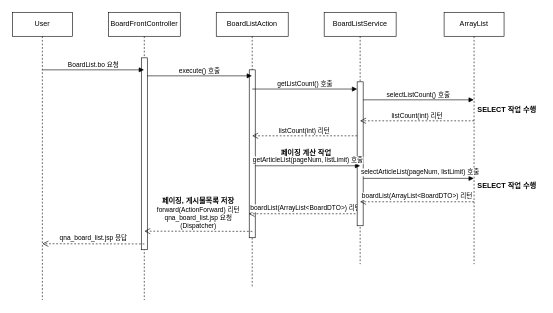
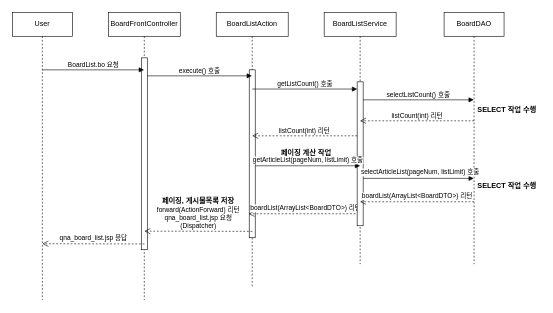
node "ArrayList": label "ArrayList" -> "BoardDAO"
